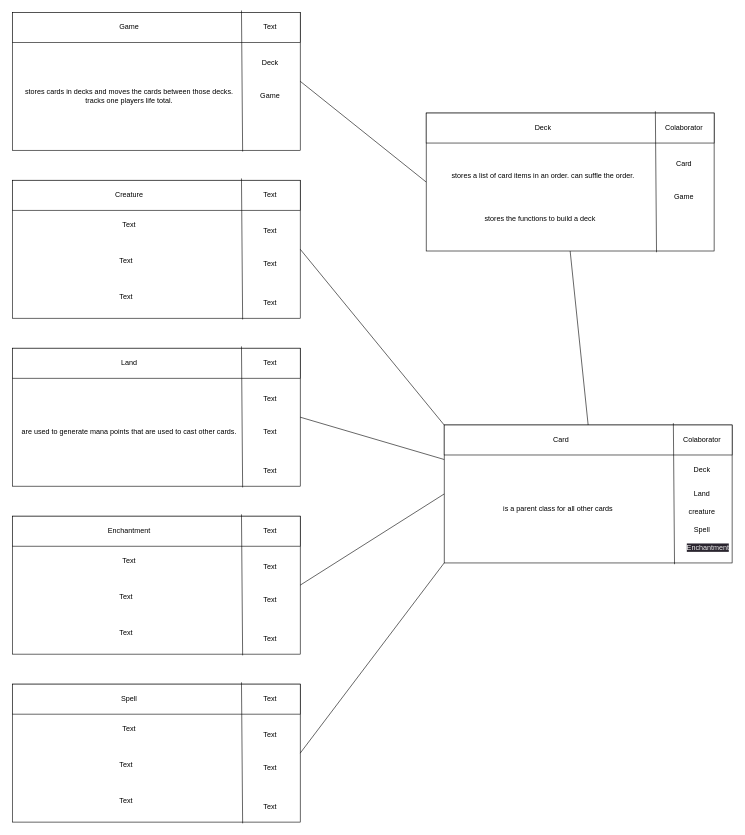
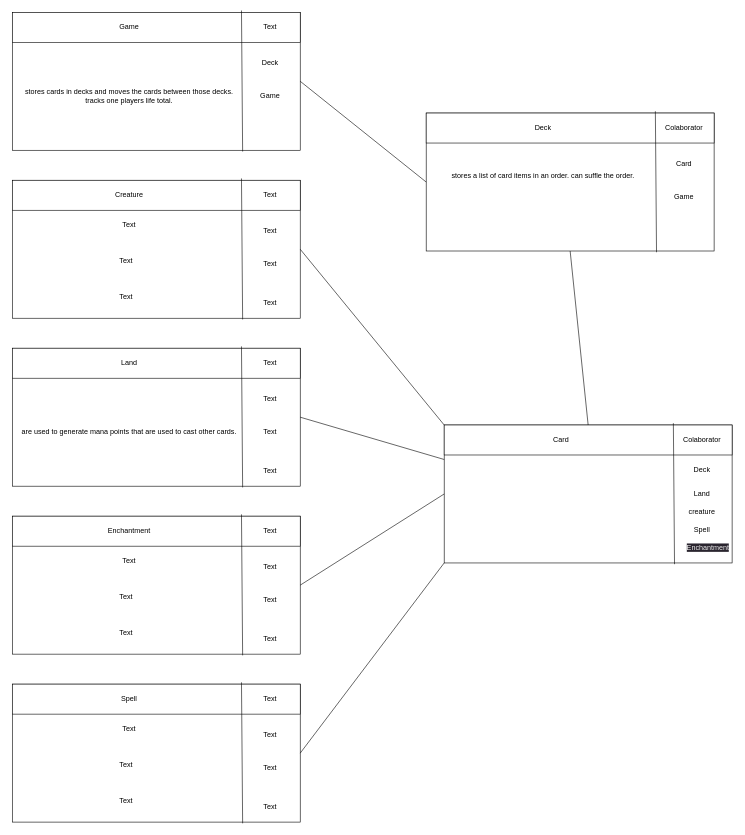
node "stores the functions to build a deck": removed
node "is a parent class for all other cards": removed
